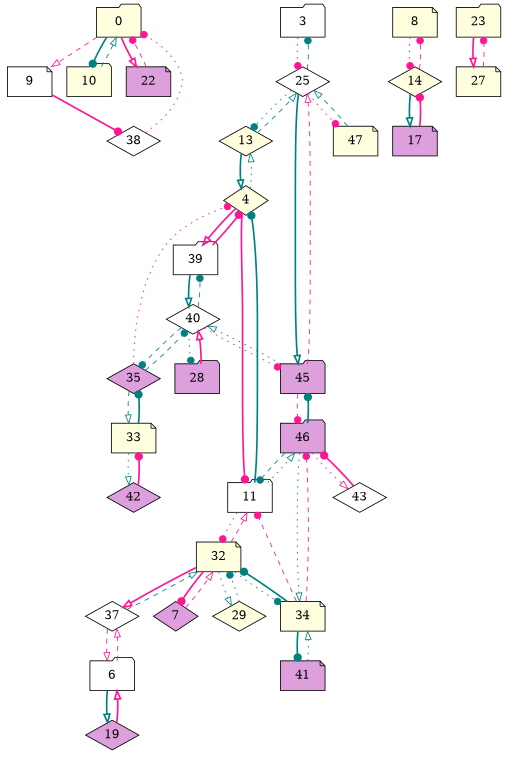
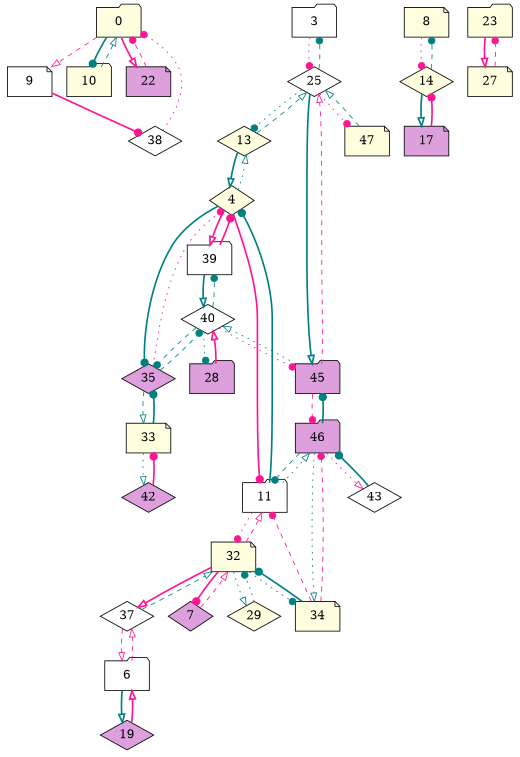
edge "14" -> "8": color deeppink -> teal
edge "4" -> "35": added
edge "43" -> "46": color deeppink -> teal
node "41": removed
